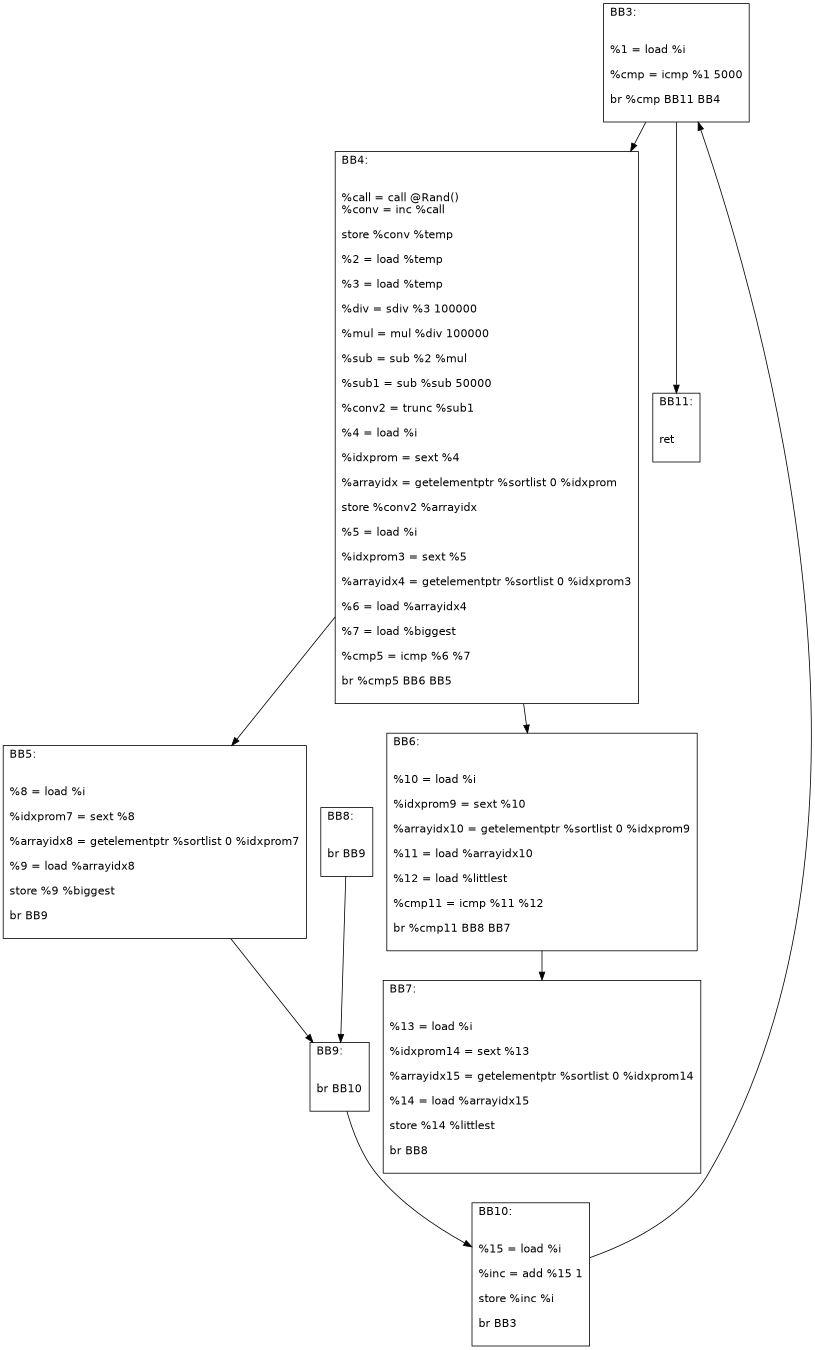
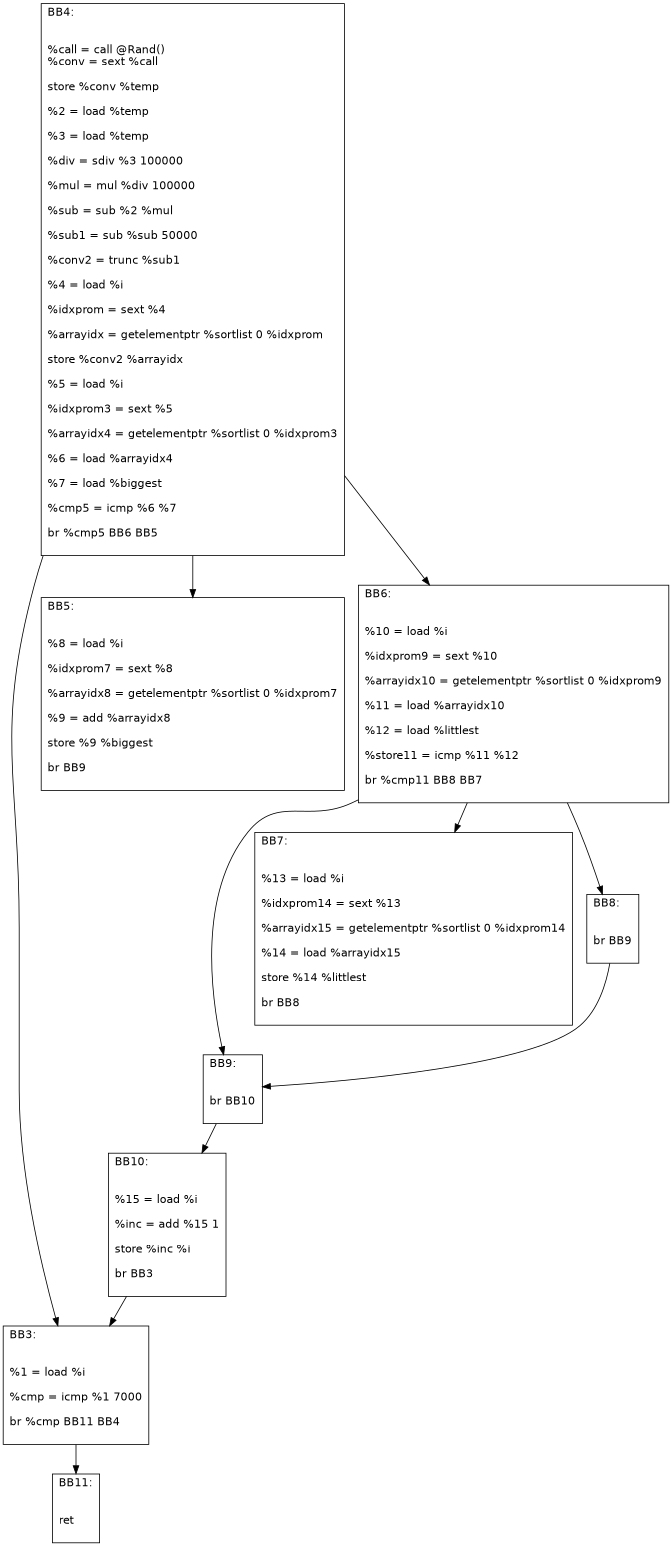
node "BB3:": text "%cmp = icmp %1 5000" -> "%cmp = icmp %1 7000"
edge "BB3:" -> "BB4:": reversed
node "BB4:": text "%conv = inc %call" -> "%conv = sext %call"
edge "BB6:" -> "BB8:": added
node "BB5:": text "%9 = load %arrayidx8" -> "%9 = add %arrayidx8"
node "BB6:": text "%cmp11 = icmp %11 %12" -> "%store11 = icmp %11 %12"
edge "BB5:" -> "BB9:": now "BB6:" -> "BB9:"
